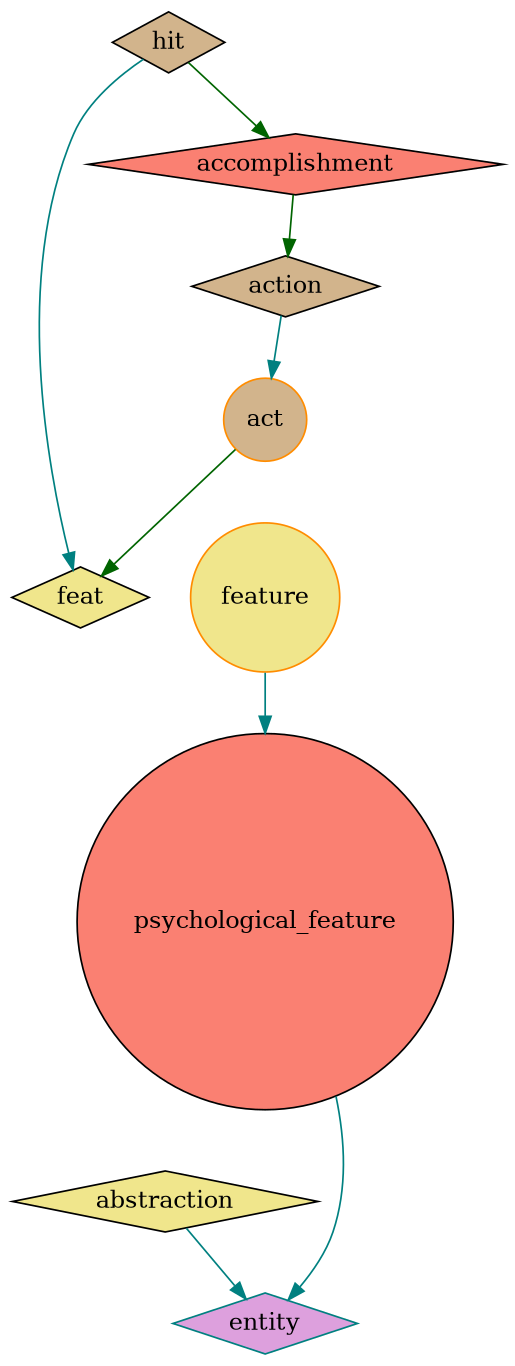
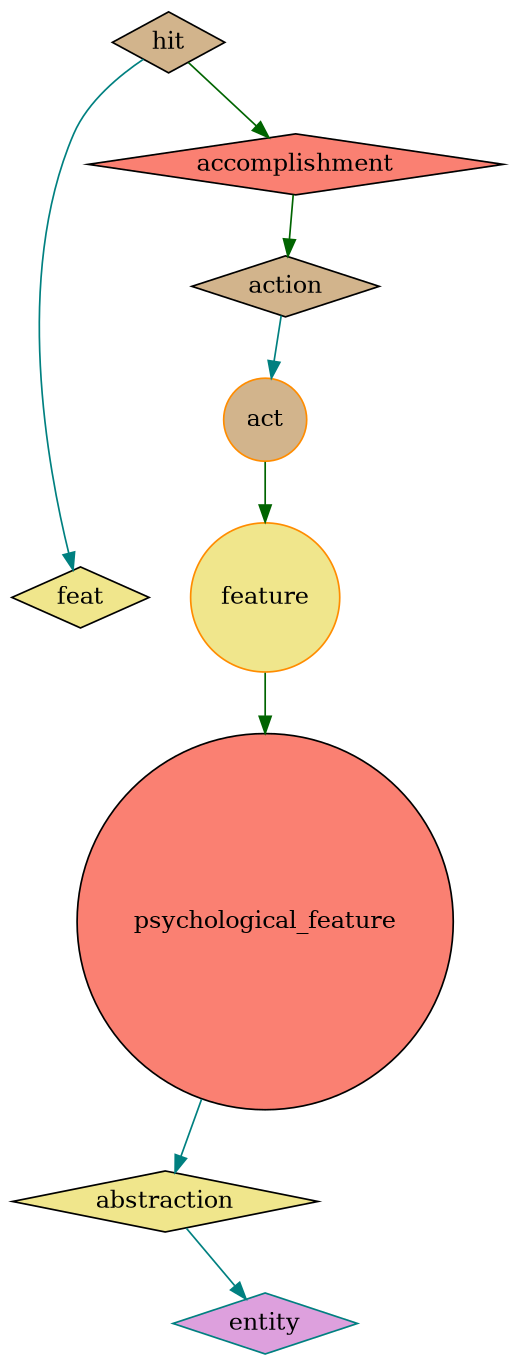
edge "act" -> "feat": now "act" -> "feature"
edge "feature" -> "psychological_feature": color teal -> darkgreen
edge "psychological_feature" -> "entity": now "psychological_feature" -> "abstraction"
